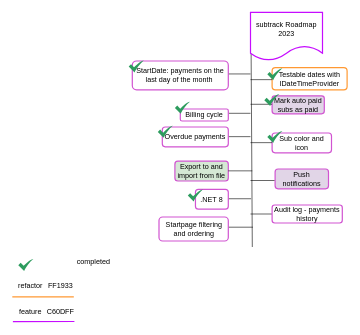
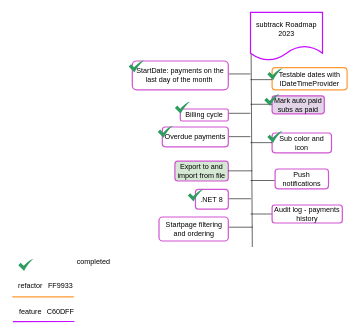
node "Push notifications": fillcolor #e1d5e7 -> #ffffff
node "FF1933": label "FF1933" -> "FF9933"
